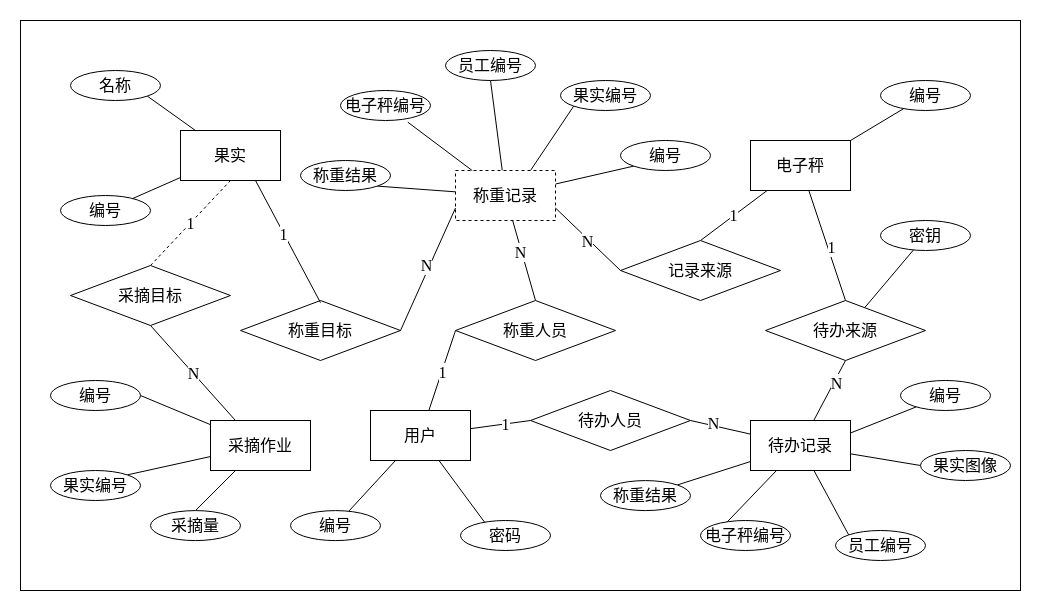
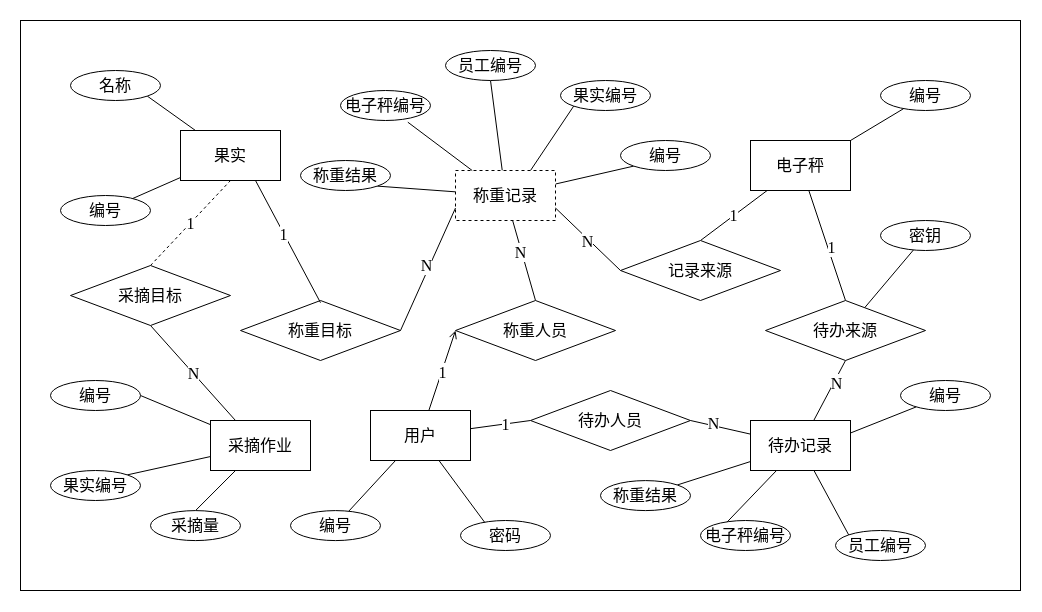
edge "称重人员" -- "用户": arrowhead none -> open
edge "待办记录" -- "果实图像": removed
node "果实图像": removed
